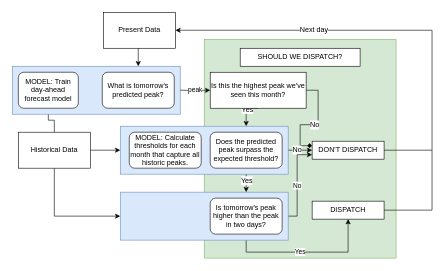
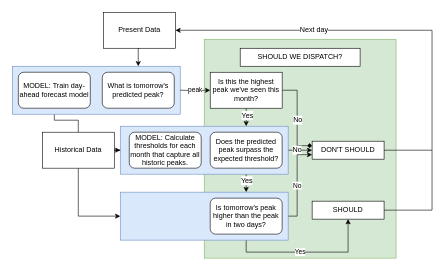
node "MODEL: Train day-ahead forecast model": size 60x36 -> 72x36
node "Is this the highest peak we've seen this month?": size 96x36 -> 72x36
node "Historical Data": moved (54, 150) -> (78, 150)
node "DON'T DISPATCH": label "DON'T DISPATCH" -> "DON'T SHOULD"
node "DISPATCH": label "DISPATCH" -> "SHOULD"
